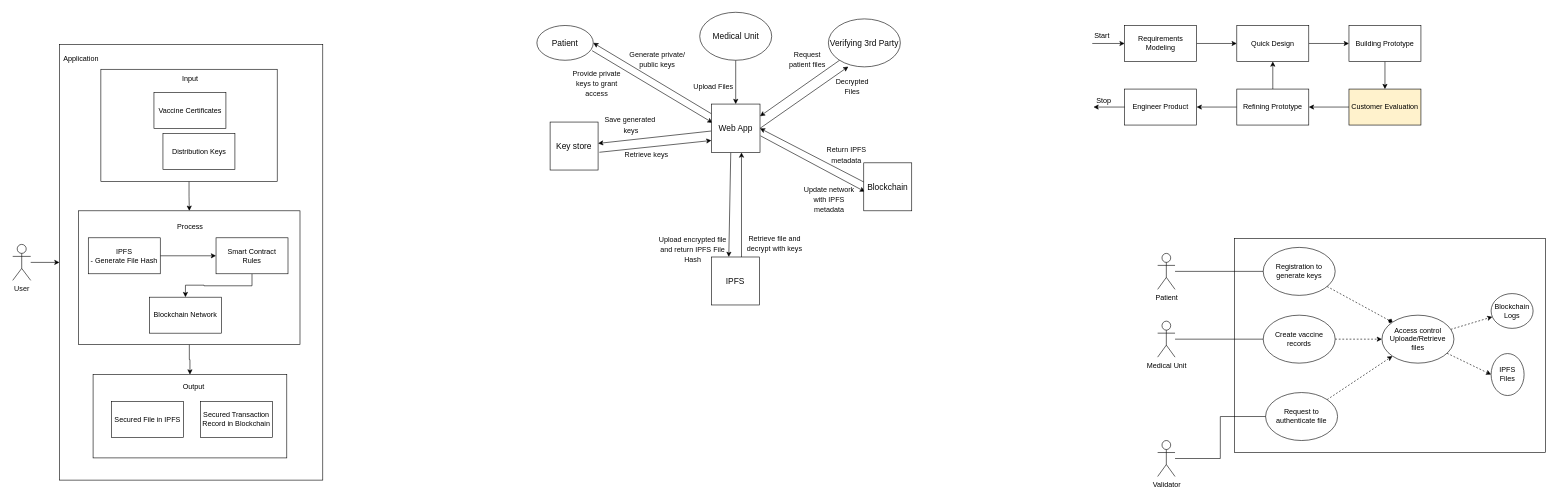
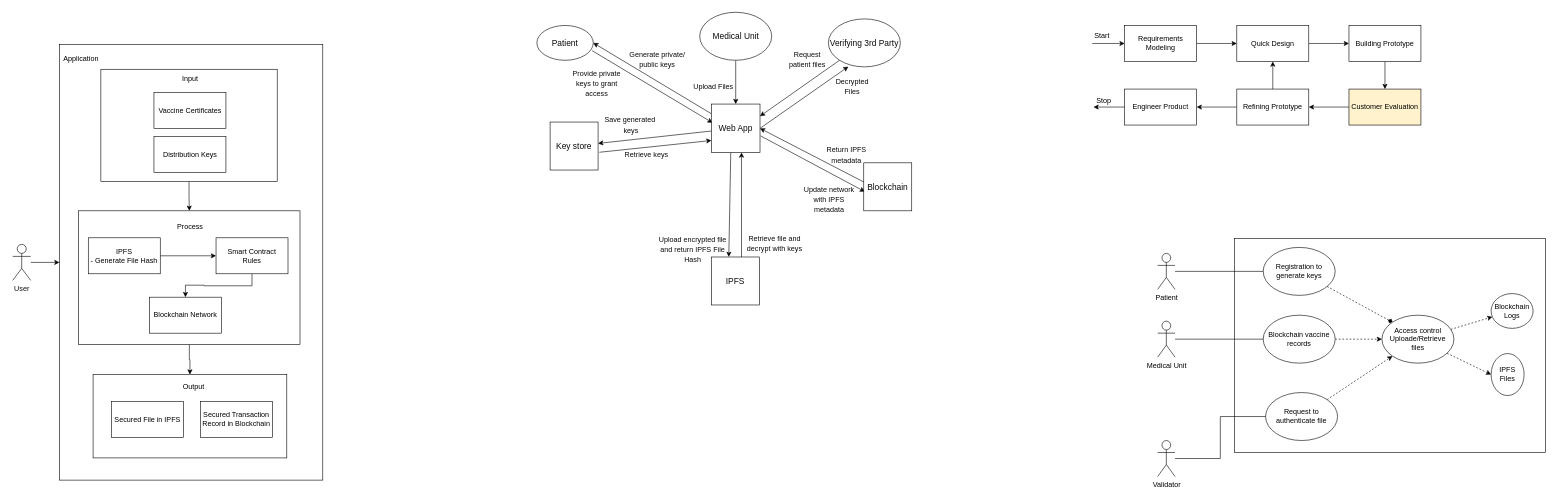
node "Distribution Keys": moved (199, 152) -> (190, 155)
node "Create vaccine records": label "Create vaccine records" -> "Blockchain vaccine records"
